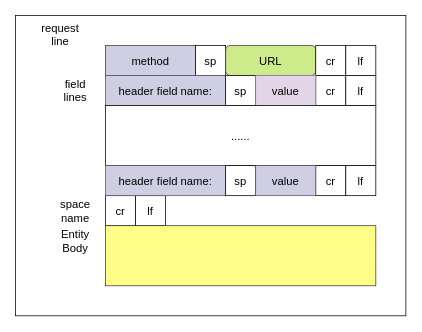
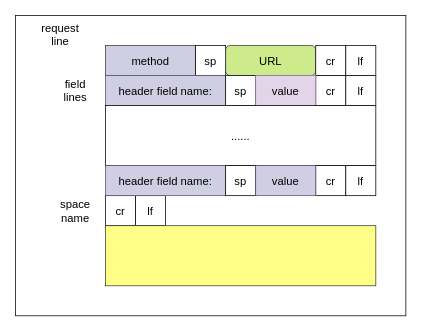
node "Entity Body": removed
